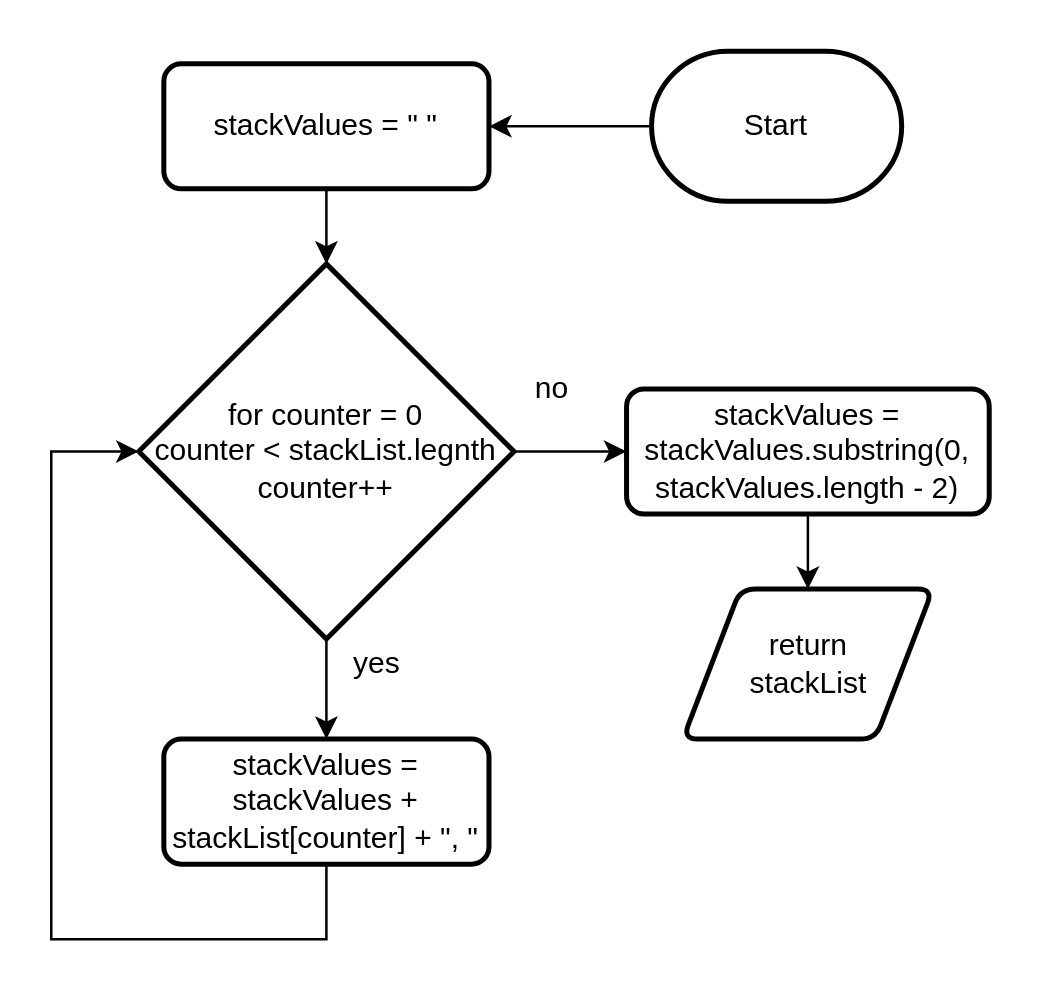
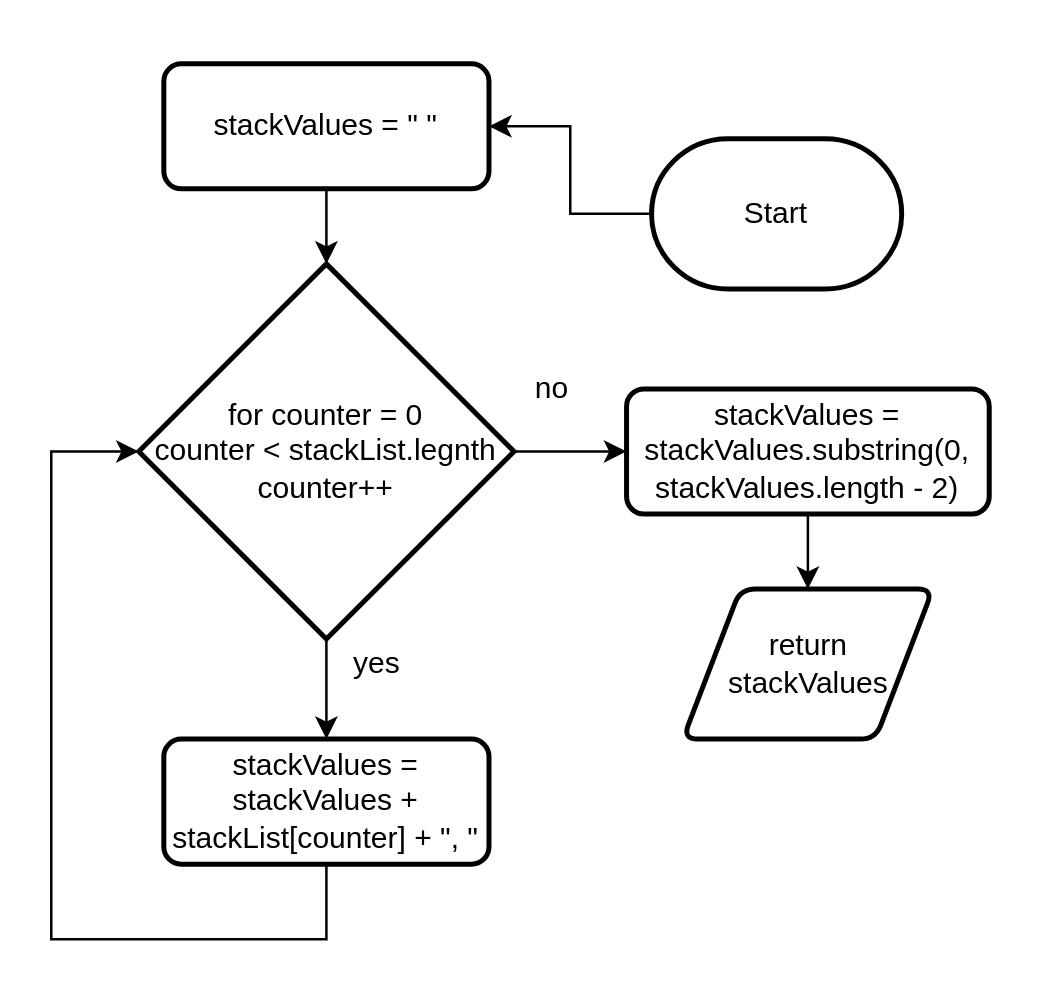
node "Start": moved (776, 126) -> (776, 214)
node "return stackList": label "return stackList" -> "return stackValues"
